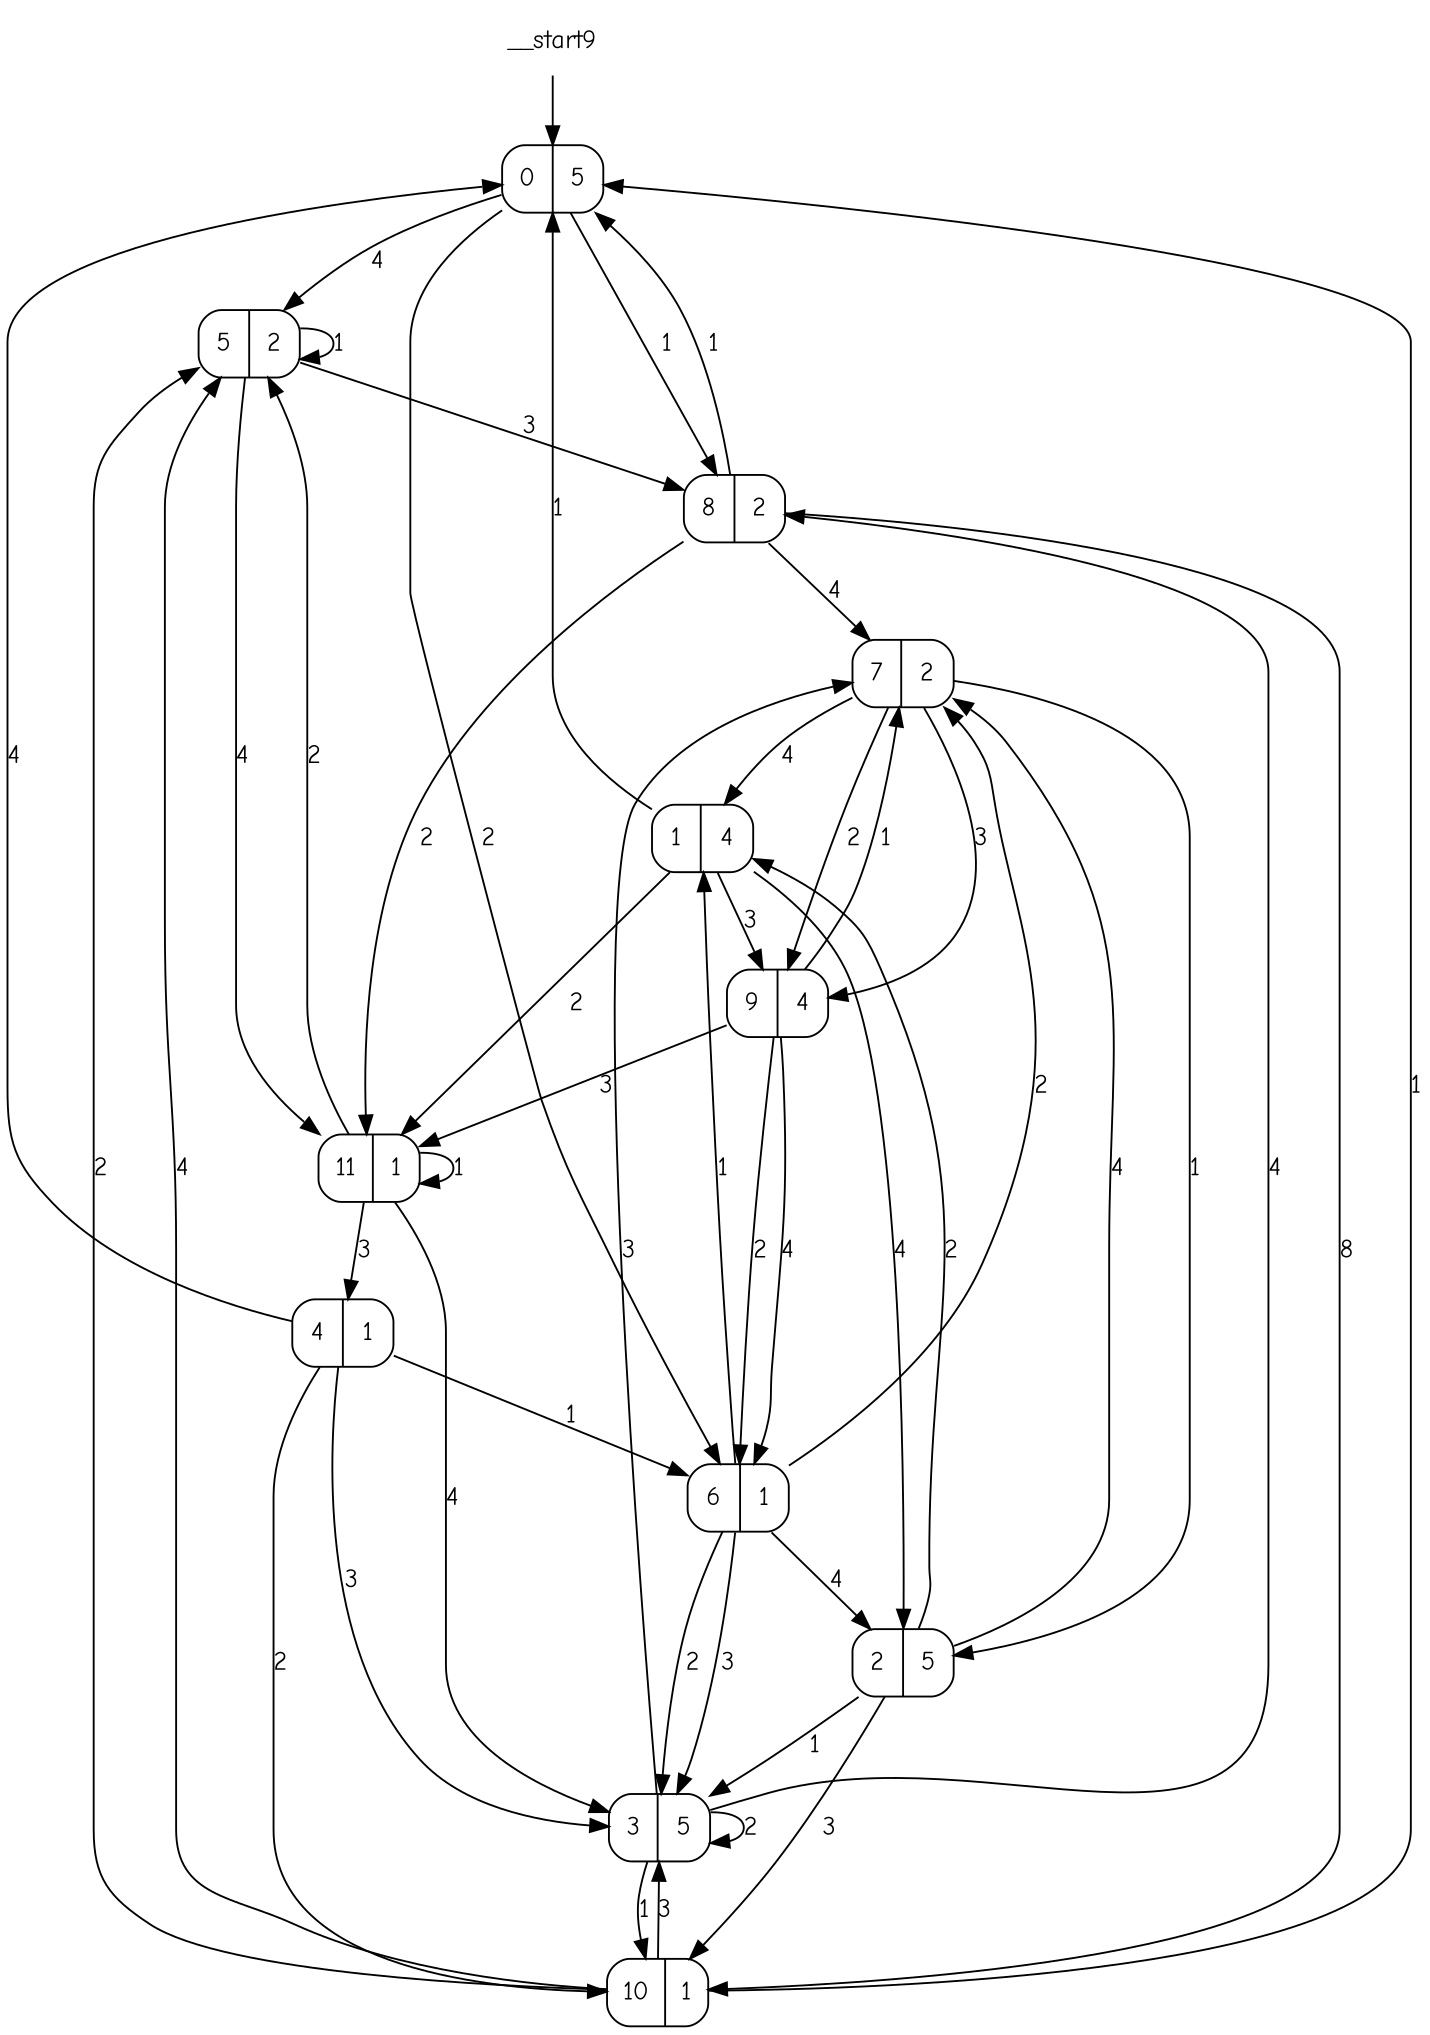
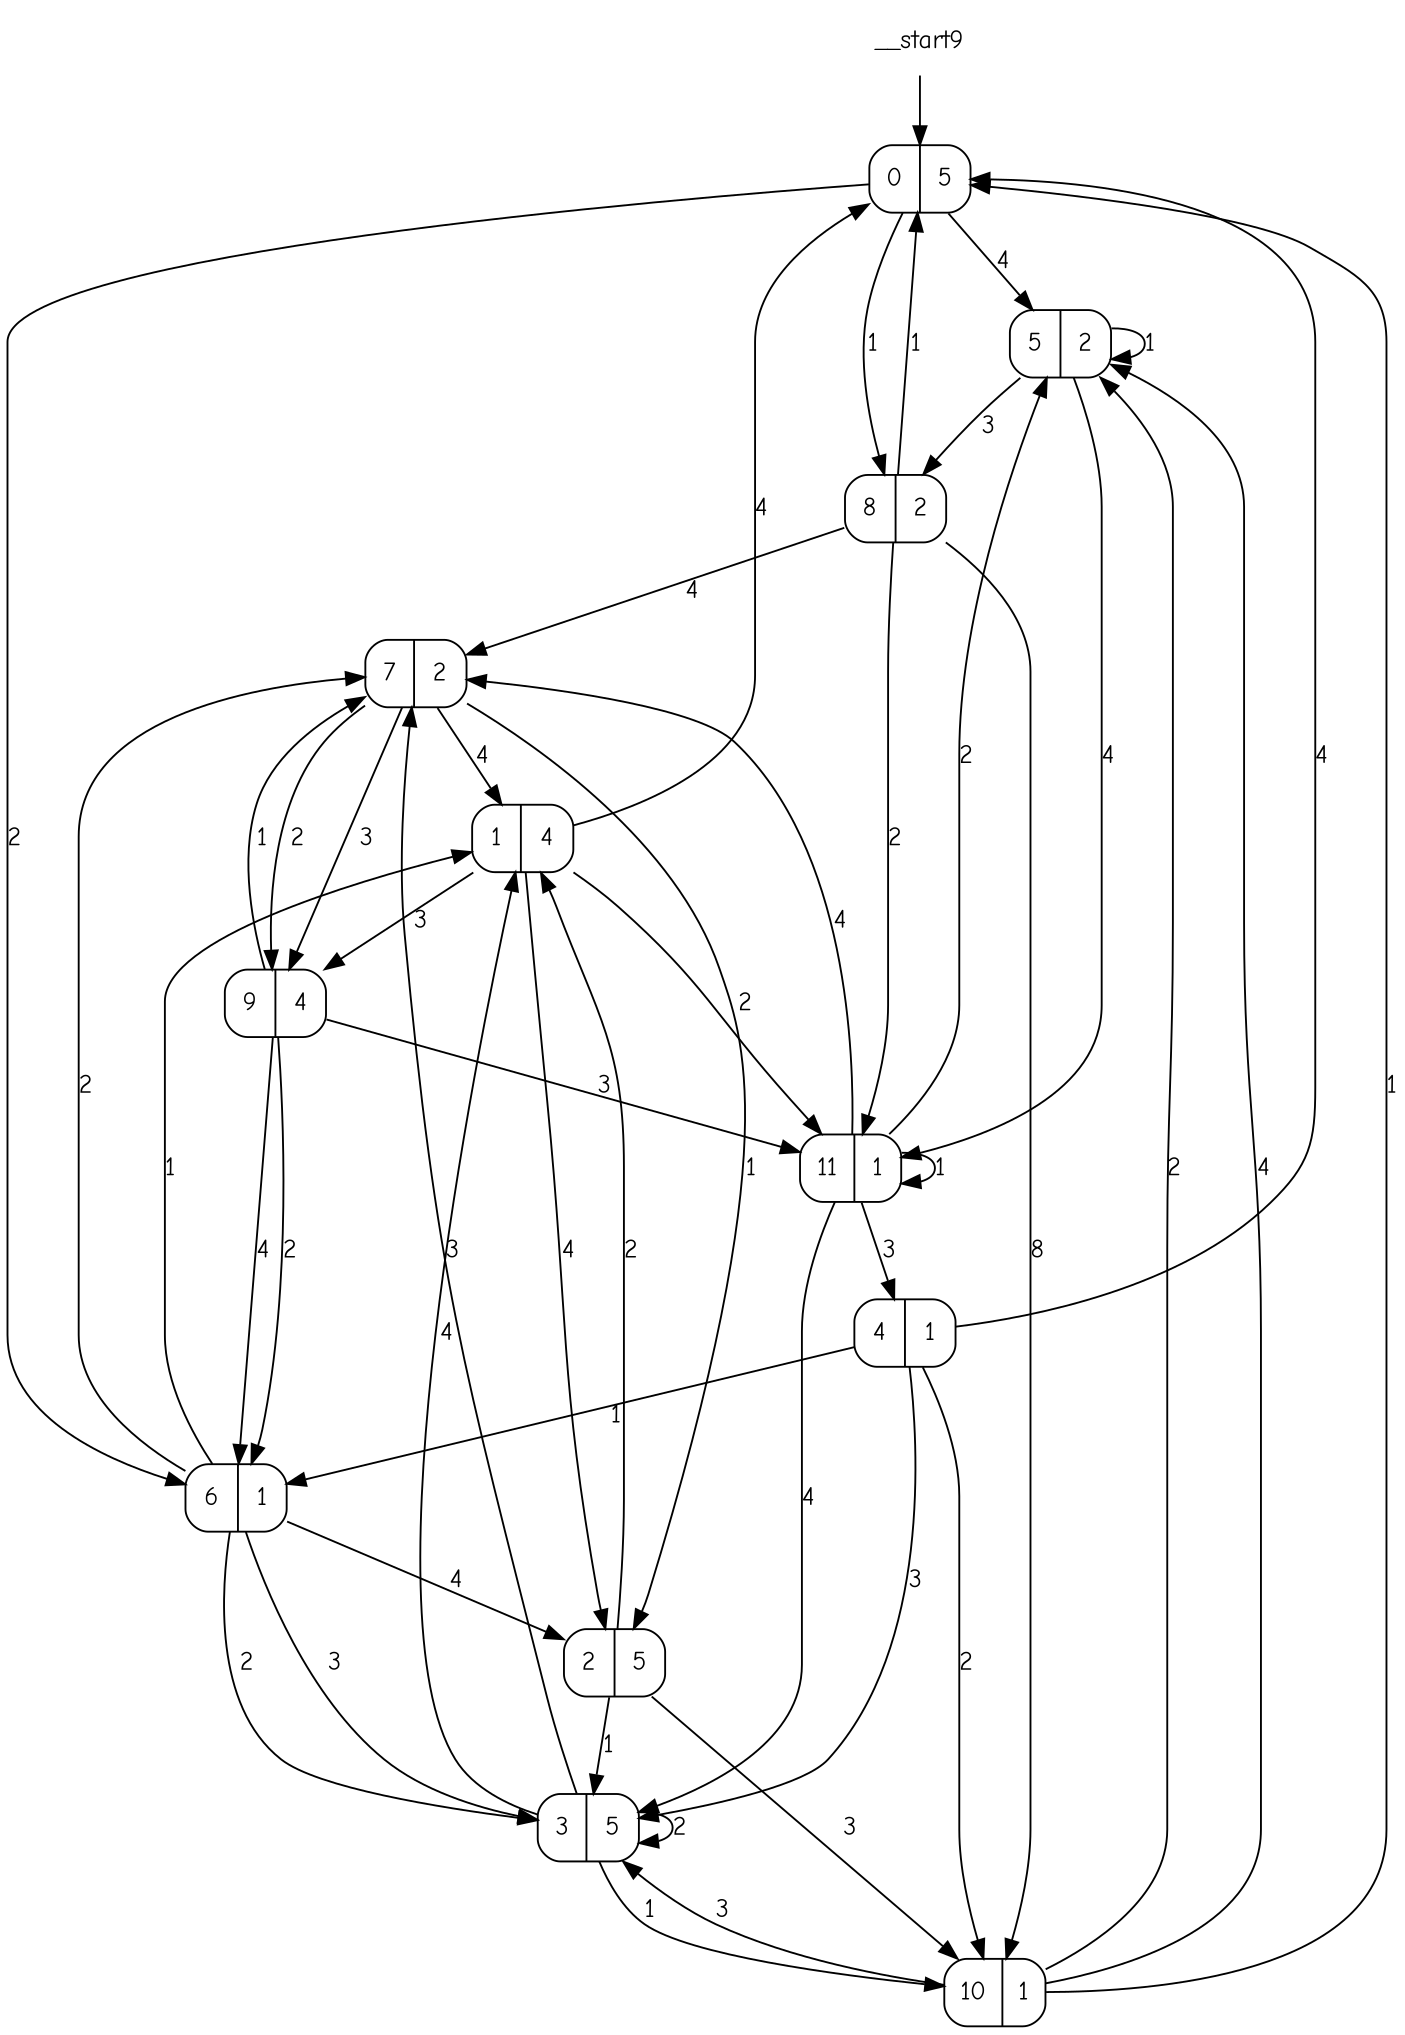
edge "1" -> "0": label "1" -> "4"
edge "2" -> "7": now "11" -> "7"
edge "3" -> "8": now "3" -> "1"
